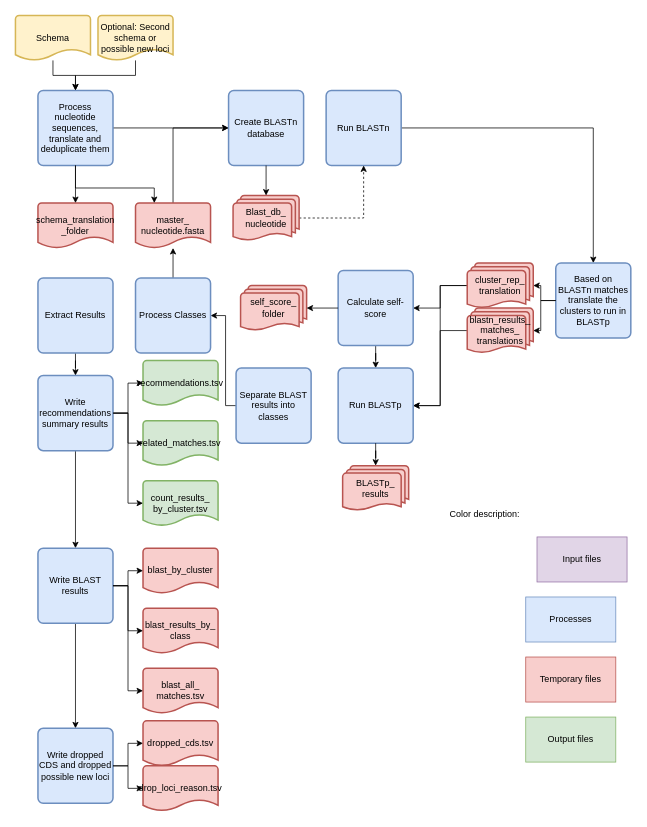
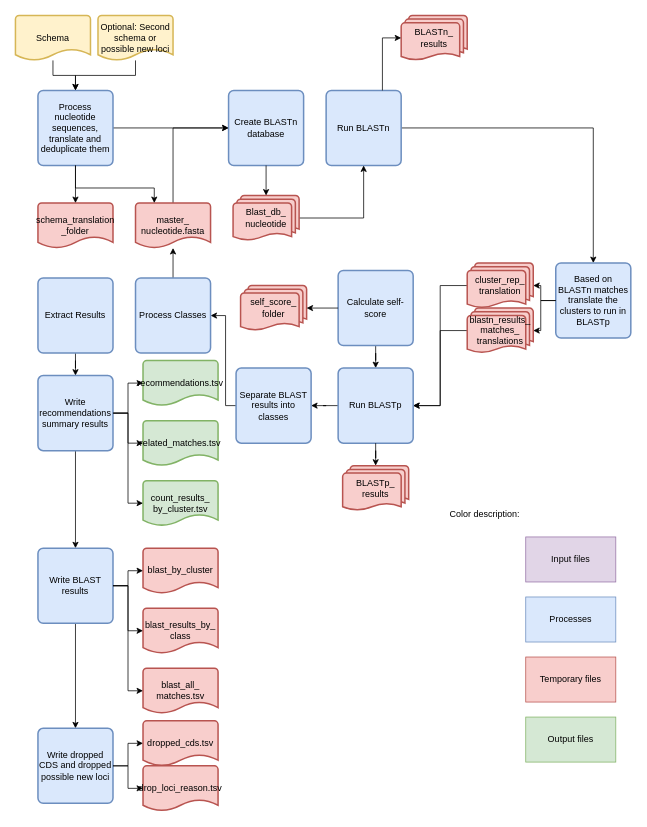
node "BLASTn_ results": added
edge "Run BLASTn" -> "BLASTn_ results": added
edge "Blast_db_ nucleotide" -> "Run BLASTn": style dashed -> solid
edge "cluster_rep_ translation" -> "Calculate self-score": removed
edge "Run BLASTp" -> "Separate BLAST results into classes": added
node "Input files": moved (582, 559) -> (570, 559)
